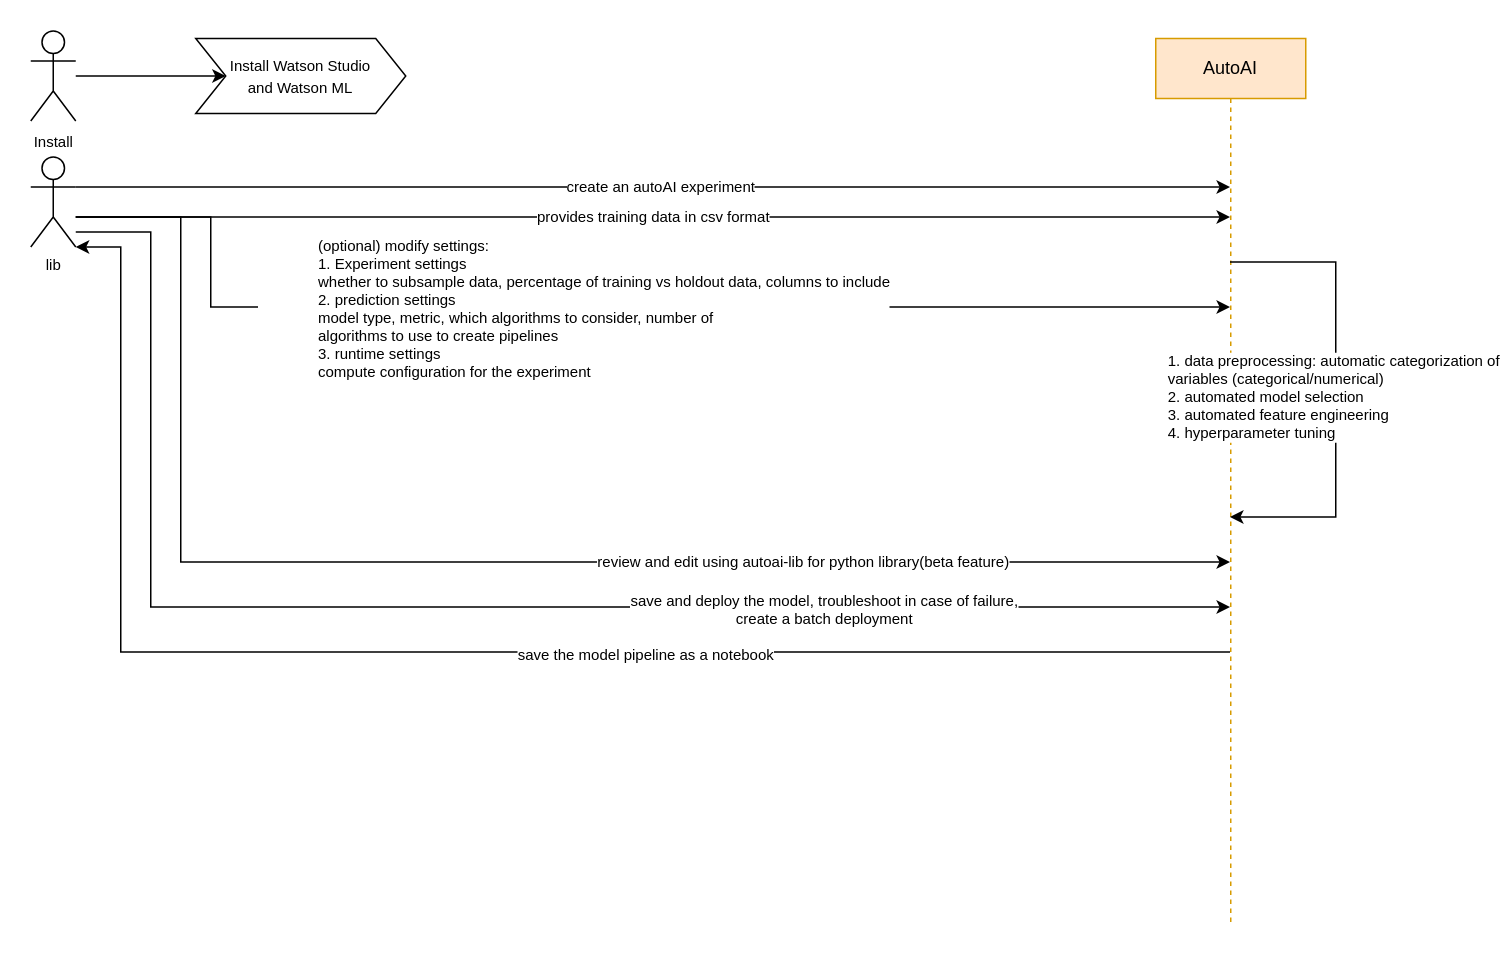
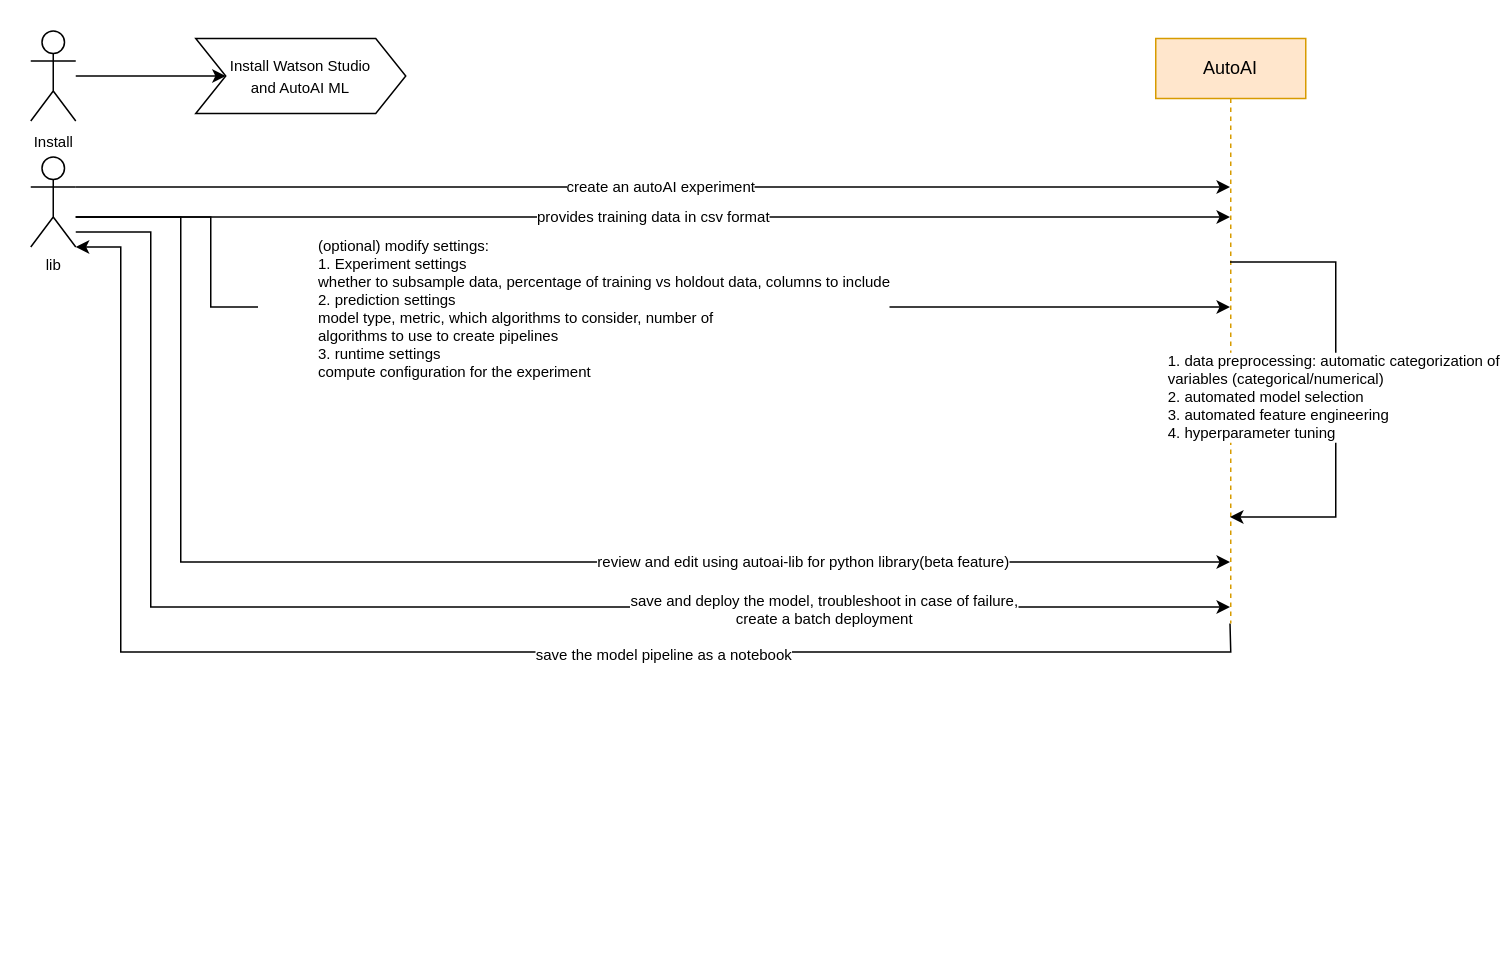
node "Install Watson Studio and Watson ML": label "Install Watson Studio and Watson ML" -> "Install Watson Studio and AutoAI ML"
node "AutoAI": size 150x885 -> 150x585
